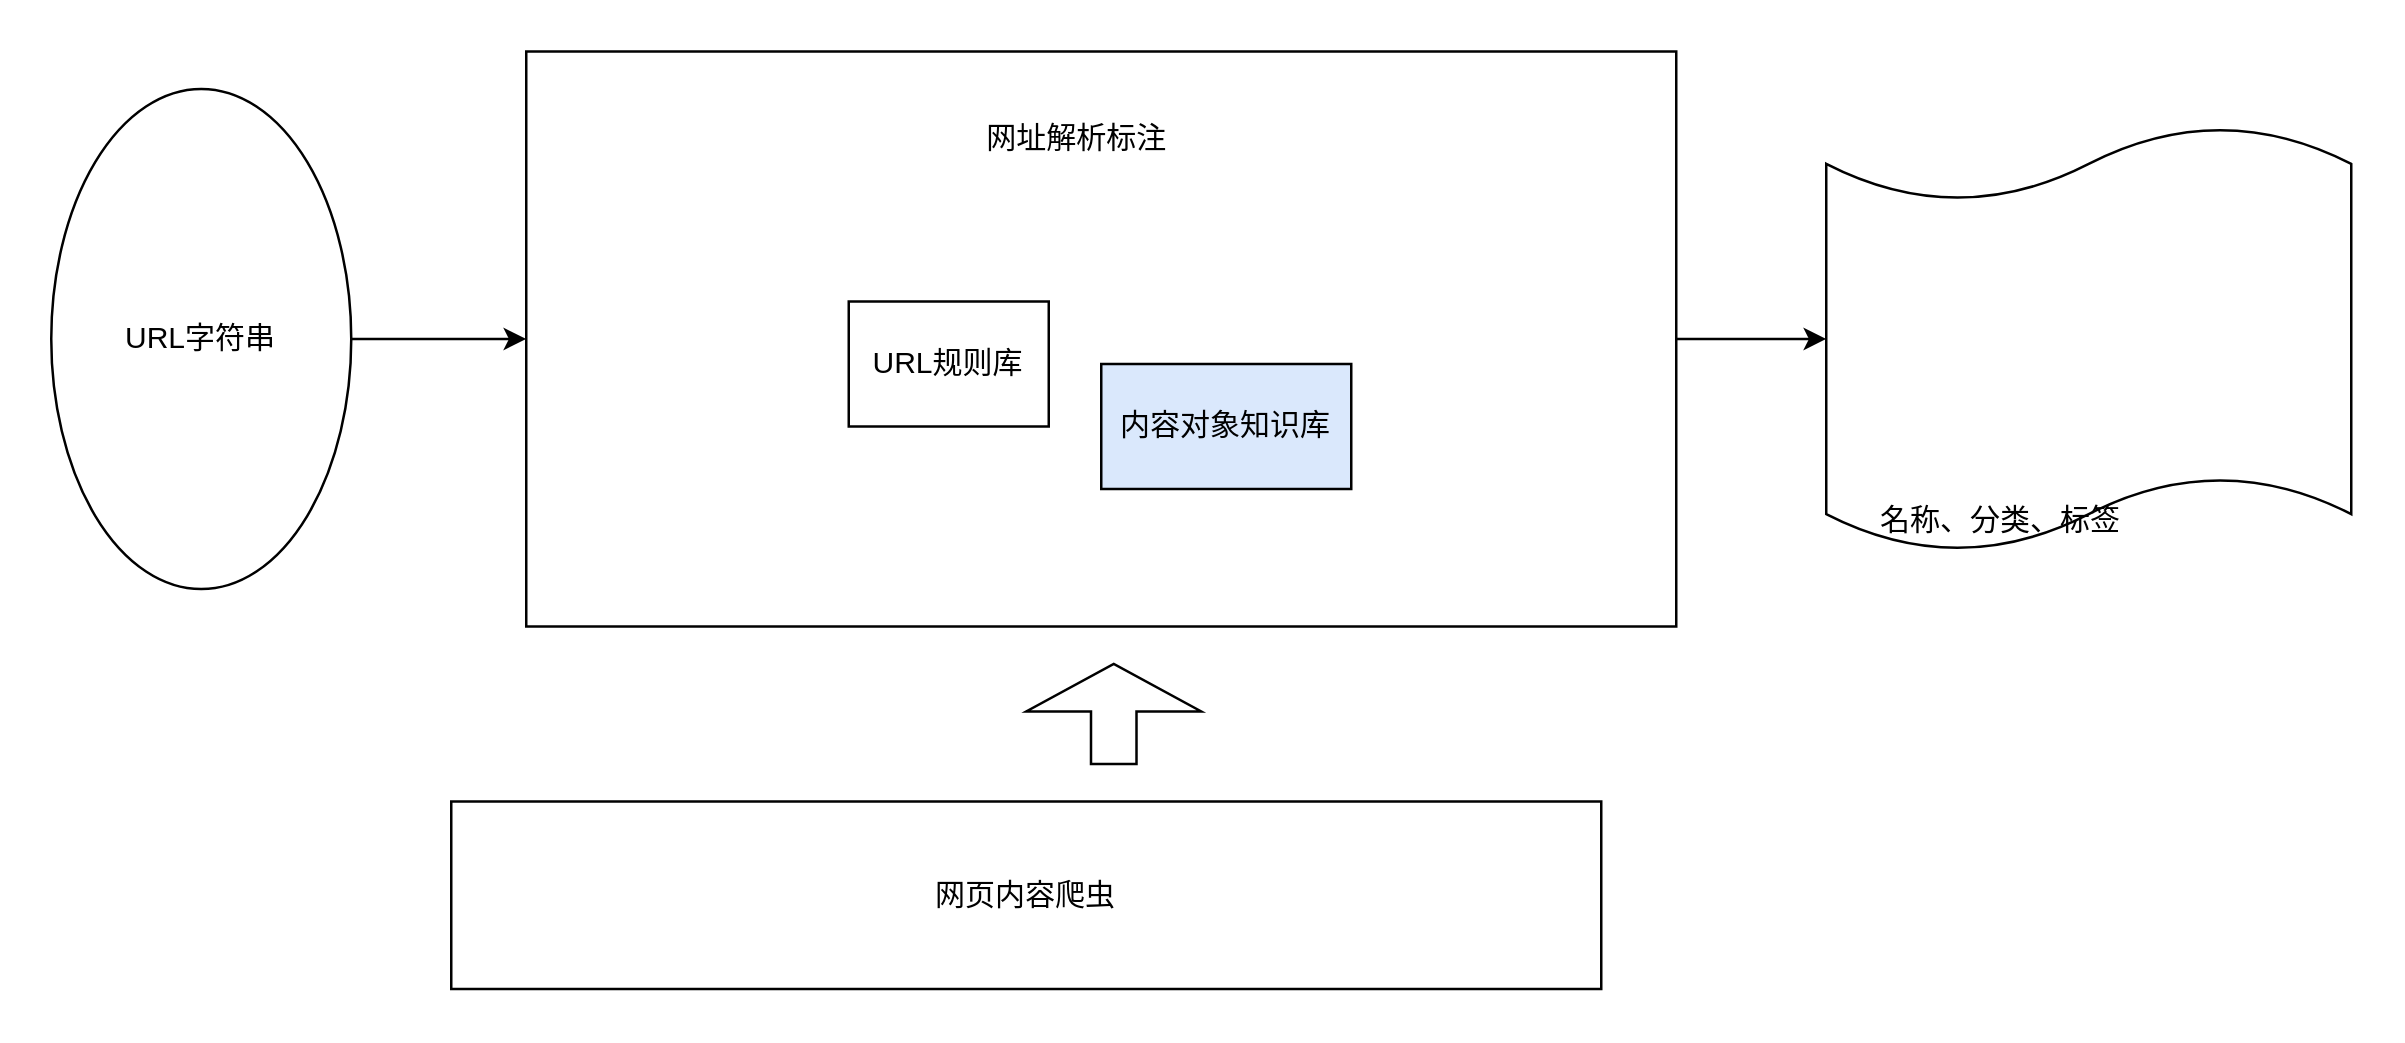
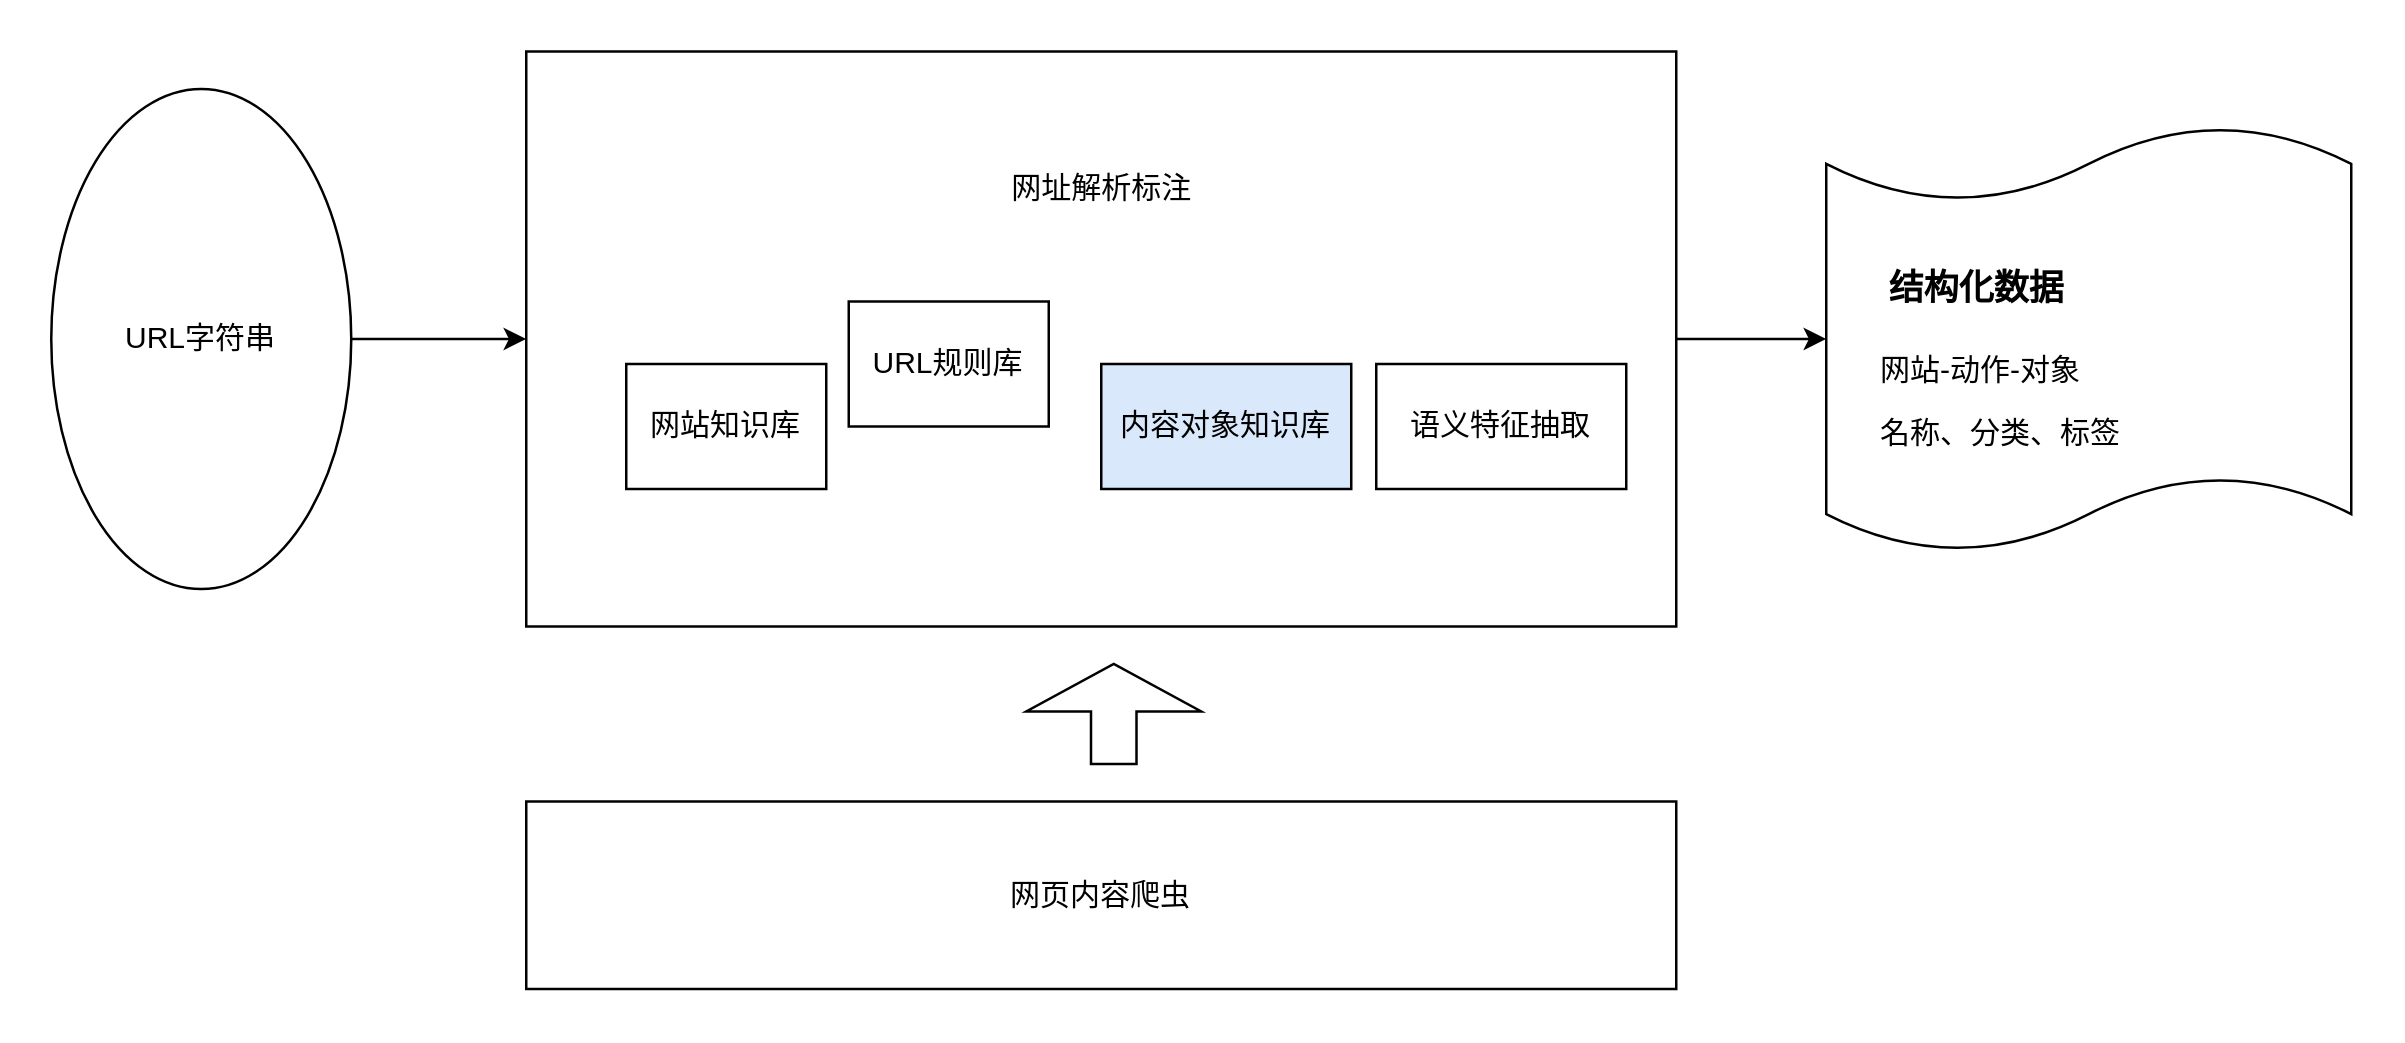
node "网址解析标注": moved (1076, 139) -> (1101, 189)
node "结构化数据": added
node "网站-动作-对象": added
node "网站知识库": added
node "语义特征抽取": added
node "名称、分类、标签": moved (2014, 521) -> (2014, 434)
node "网页内容爬虫": moved (1026, 895) -> (1101, 895)
